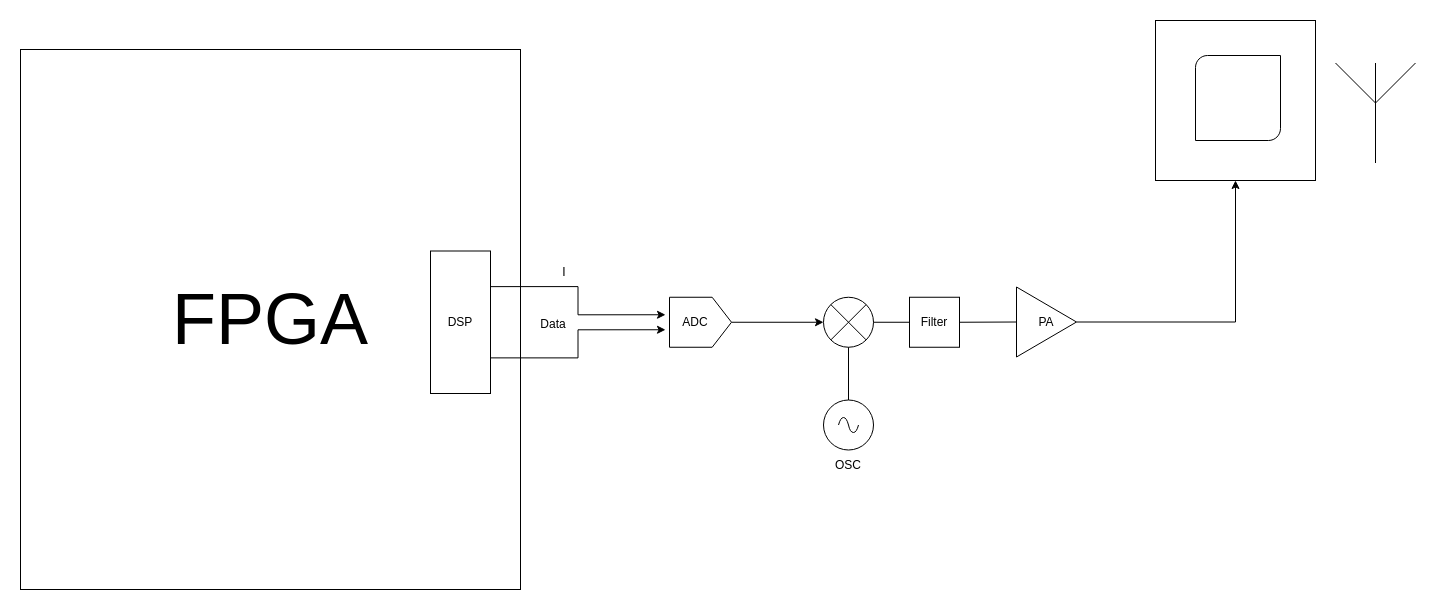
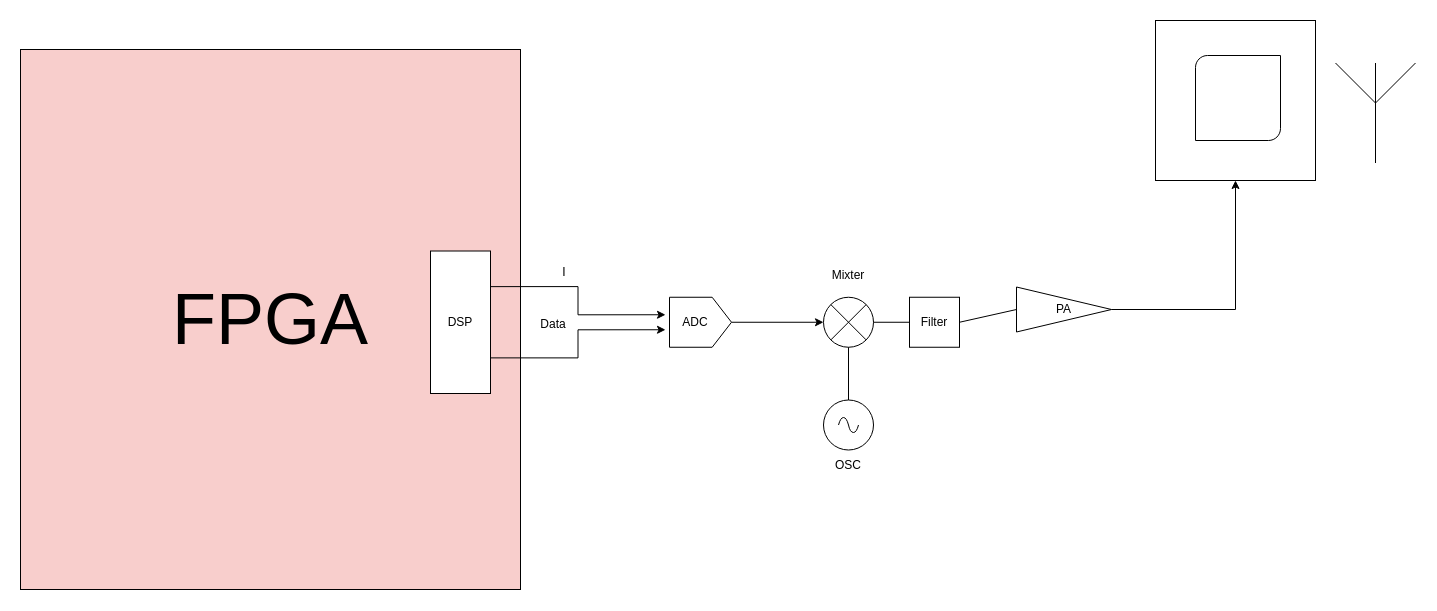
node "Mixter": added
node "FPGA": fillcolor #ffffff -> #f8cecc
node "PA": size 60x70 -> 95x45
